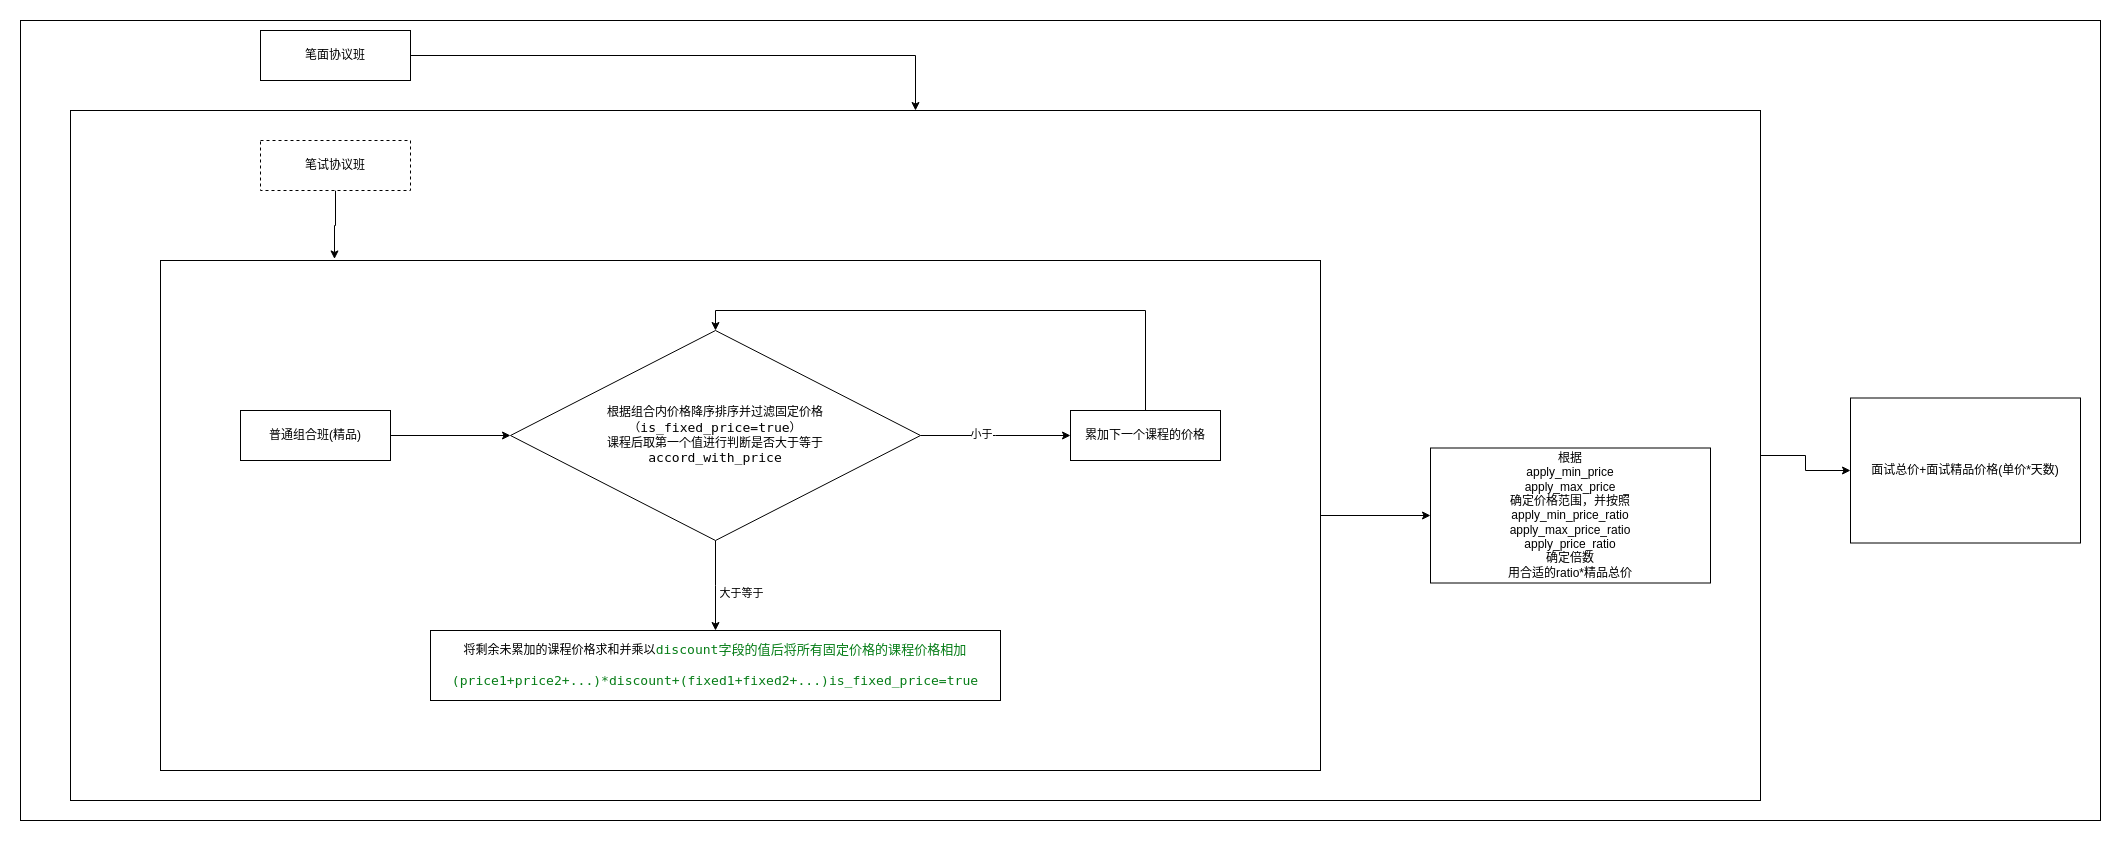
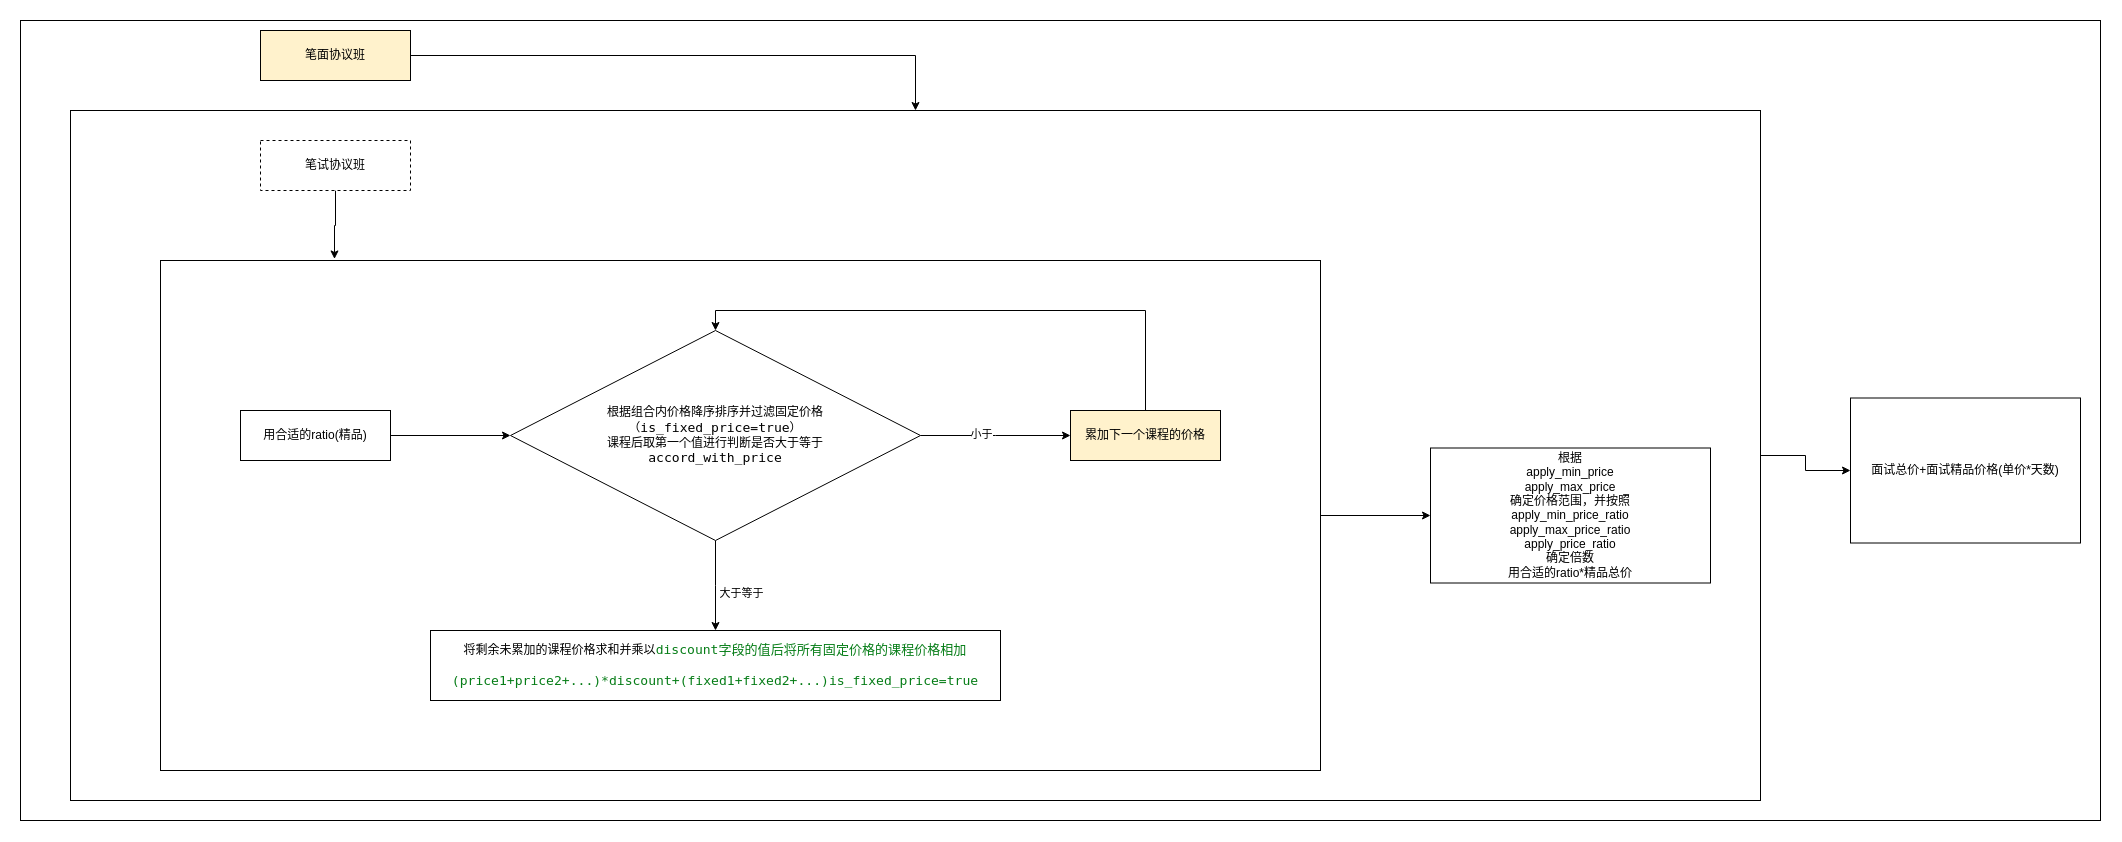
node "笔面协议班": fillcolor #ffffff -> #fff2cc
node "普通组合班(精品)": label "普通组合班(精品)" -> "用合适的ratio(精品)"
node "累加下一个课程的价格": fillcolor #ffffff -> #fff2cc
